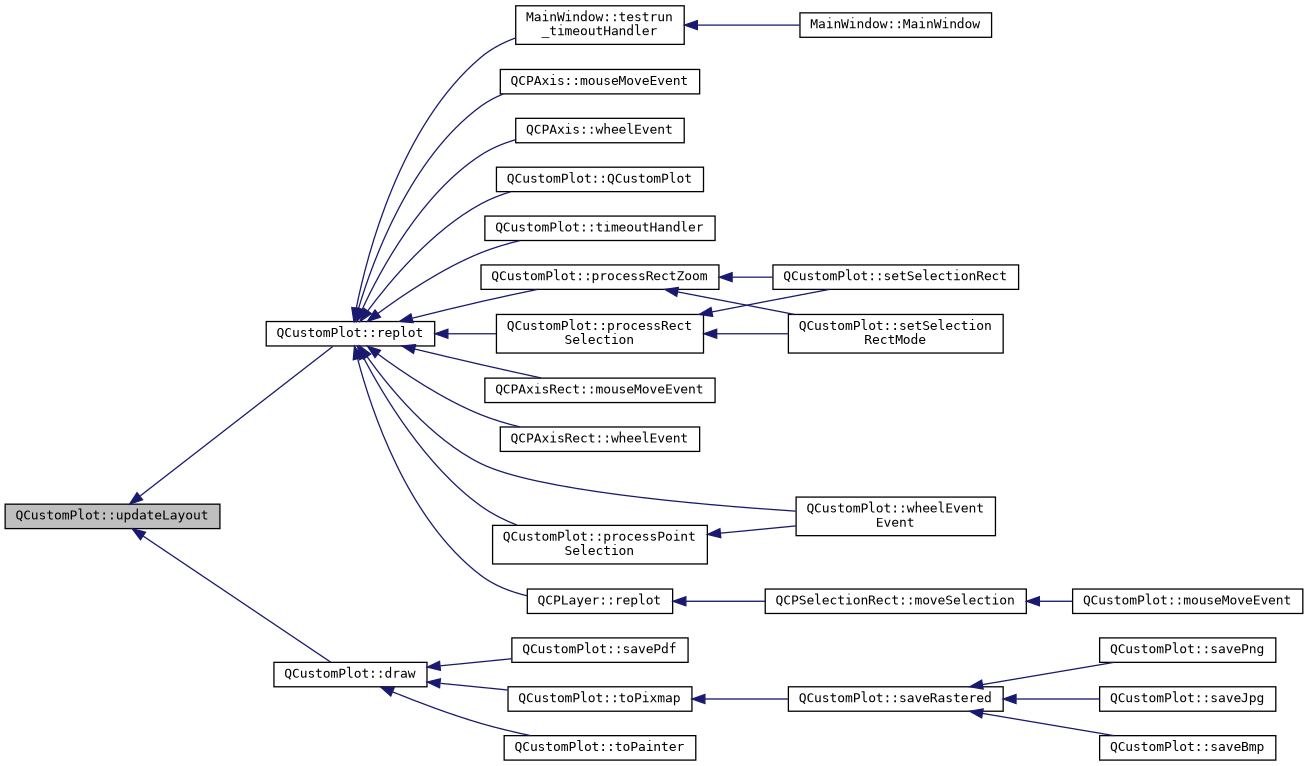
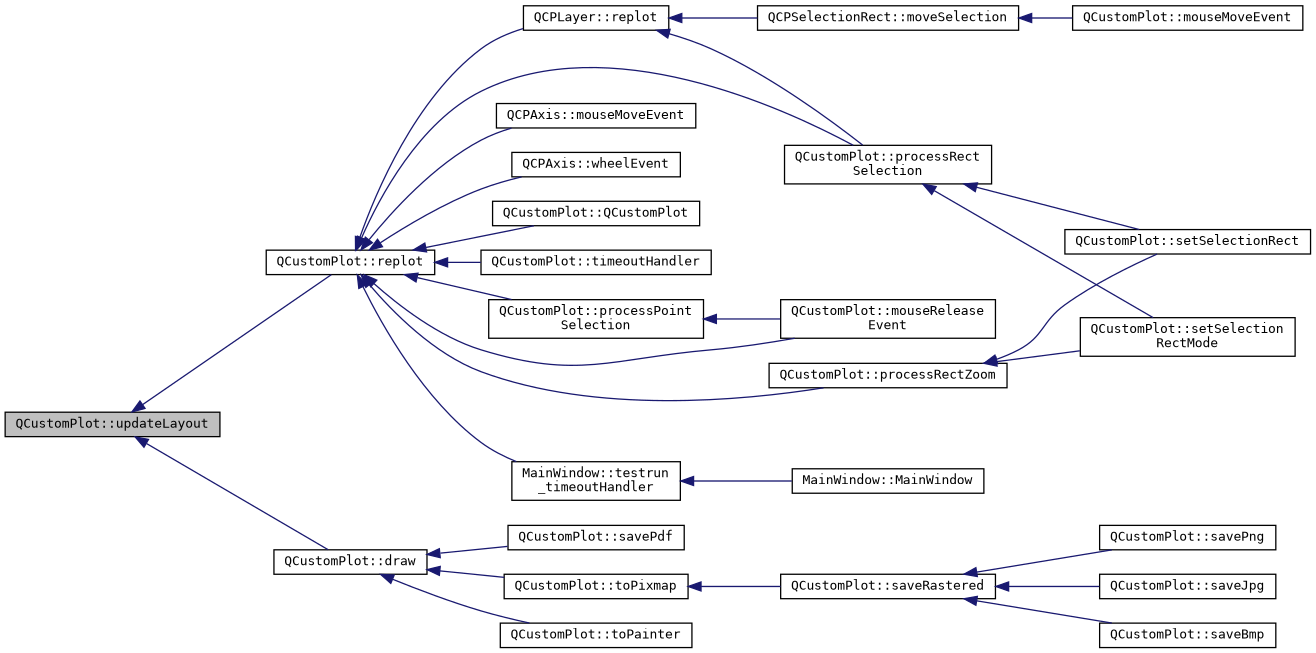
edge "QCustomPlot::processRect Selection" -> "QCPLayer::replot": added
node "QCPAxisRect::mouseMoveEvent": removed
node "QCPAxisRect::wheelEvent": removed
node "QCustomPlot::wheelEvent Event": label "QCustomPlot::wheelEvent Event" -> "QCustomPlot::mouseRelease Event"
